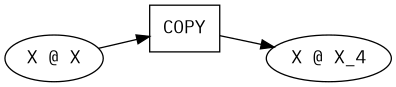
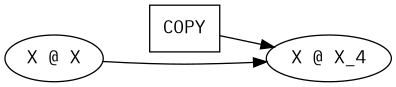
edge "X @ X" -> "COPY": now "X @ X" -> "X @ X_4"
